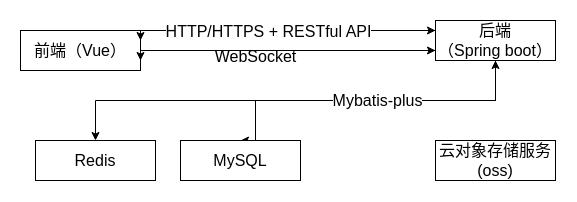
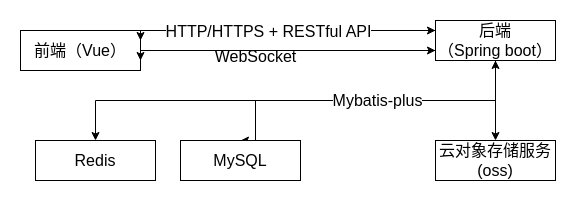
edge "后端 （Spring boot）" -> "云对象存储服务 (oss)": added
